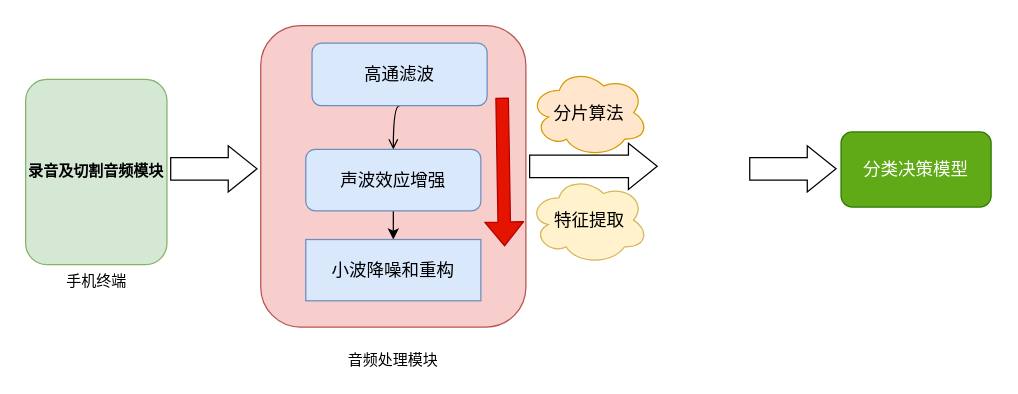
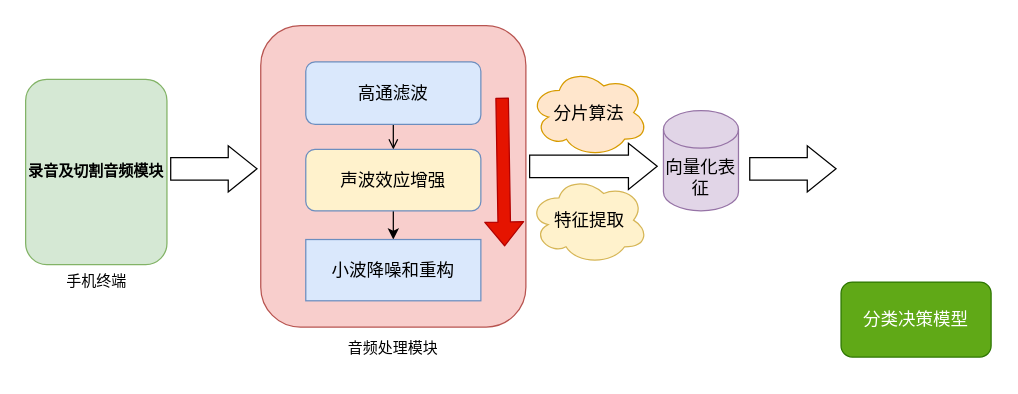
node "高通滤波": moved (399, 74) -> (393, 93)
node "向量化表征": added
node "分类决策模型": moved (916, 169) -> (916, 319)
node "声波效应增强": fillcolor #dae8fc -> #fff2cc
node "音频处理模块": moved (393, 361) -> (393, 348)
